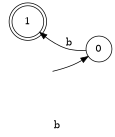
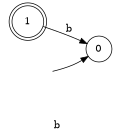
edge "0" -> "1": reversed
